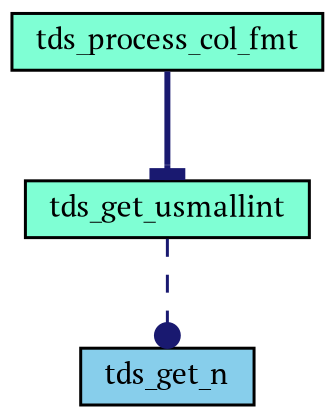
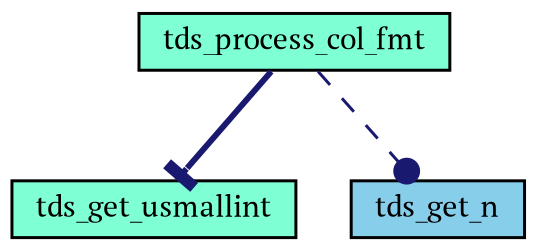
edge "tds_get_usmallint" -> "tds_get_n": now "tds_process_col_fmt" -> "tds_get_n"
